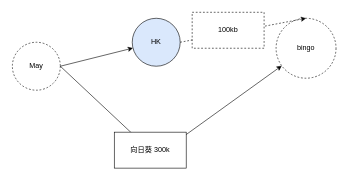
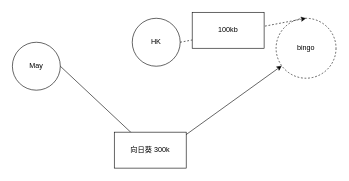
node "100kb": style dashed -> solid
node "HK": fillcolor #dae8fc -> #ffffff
edge "May" -> "HK": removed
node "May": style dashed -> solid
